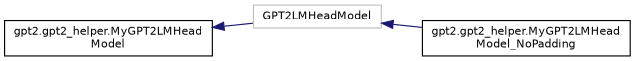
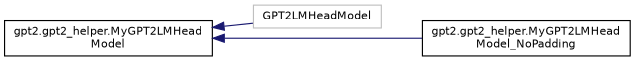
edge "gpt2.gpt2_helper.MyGPT2LMHead Model_NoPadding" -> "GPT2LMHeadModel": now "gpt2.gpt2_helper.MyGPT2LMHead Model_NoPadding" -> "gpt2.gpt2_helper.MyGPT2LMHead Model"
